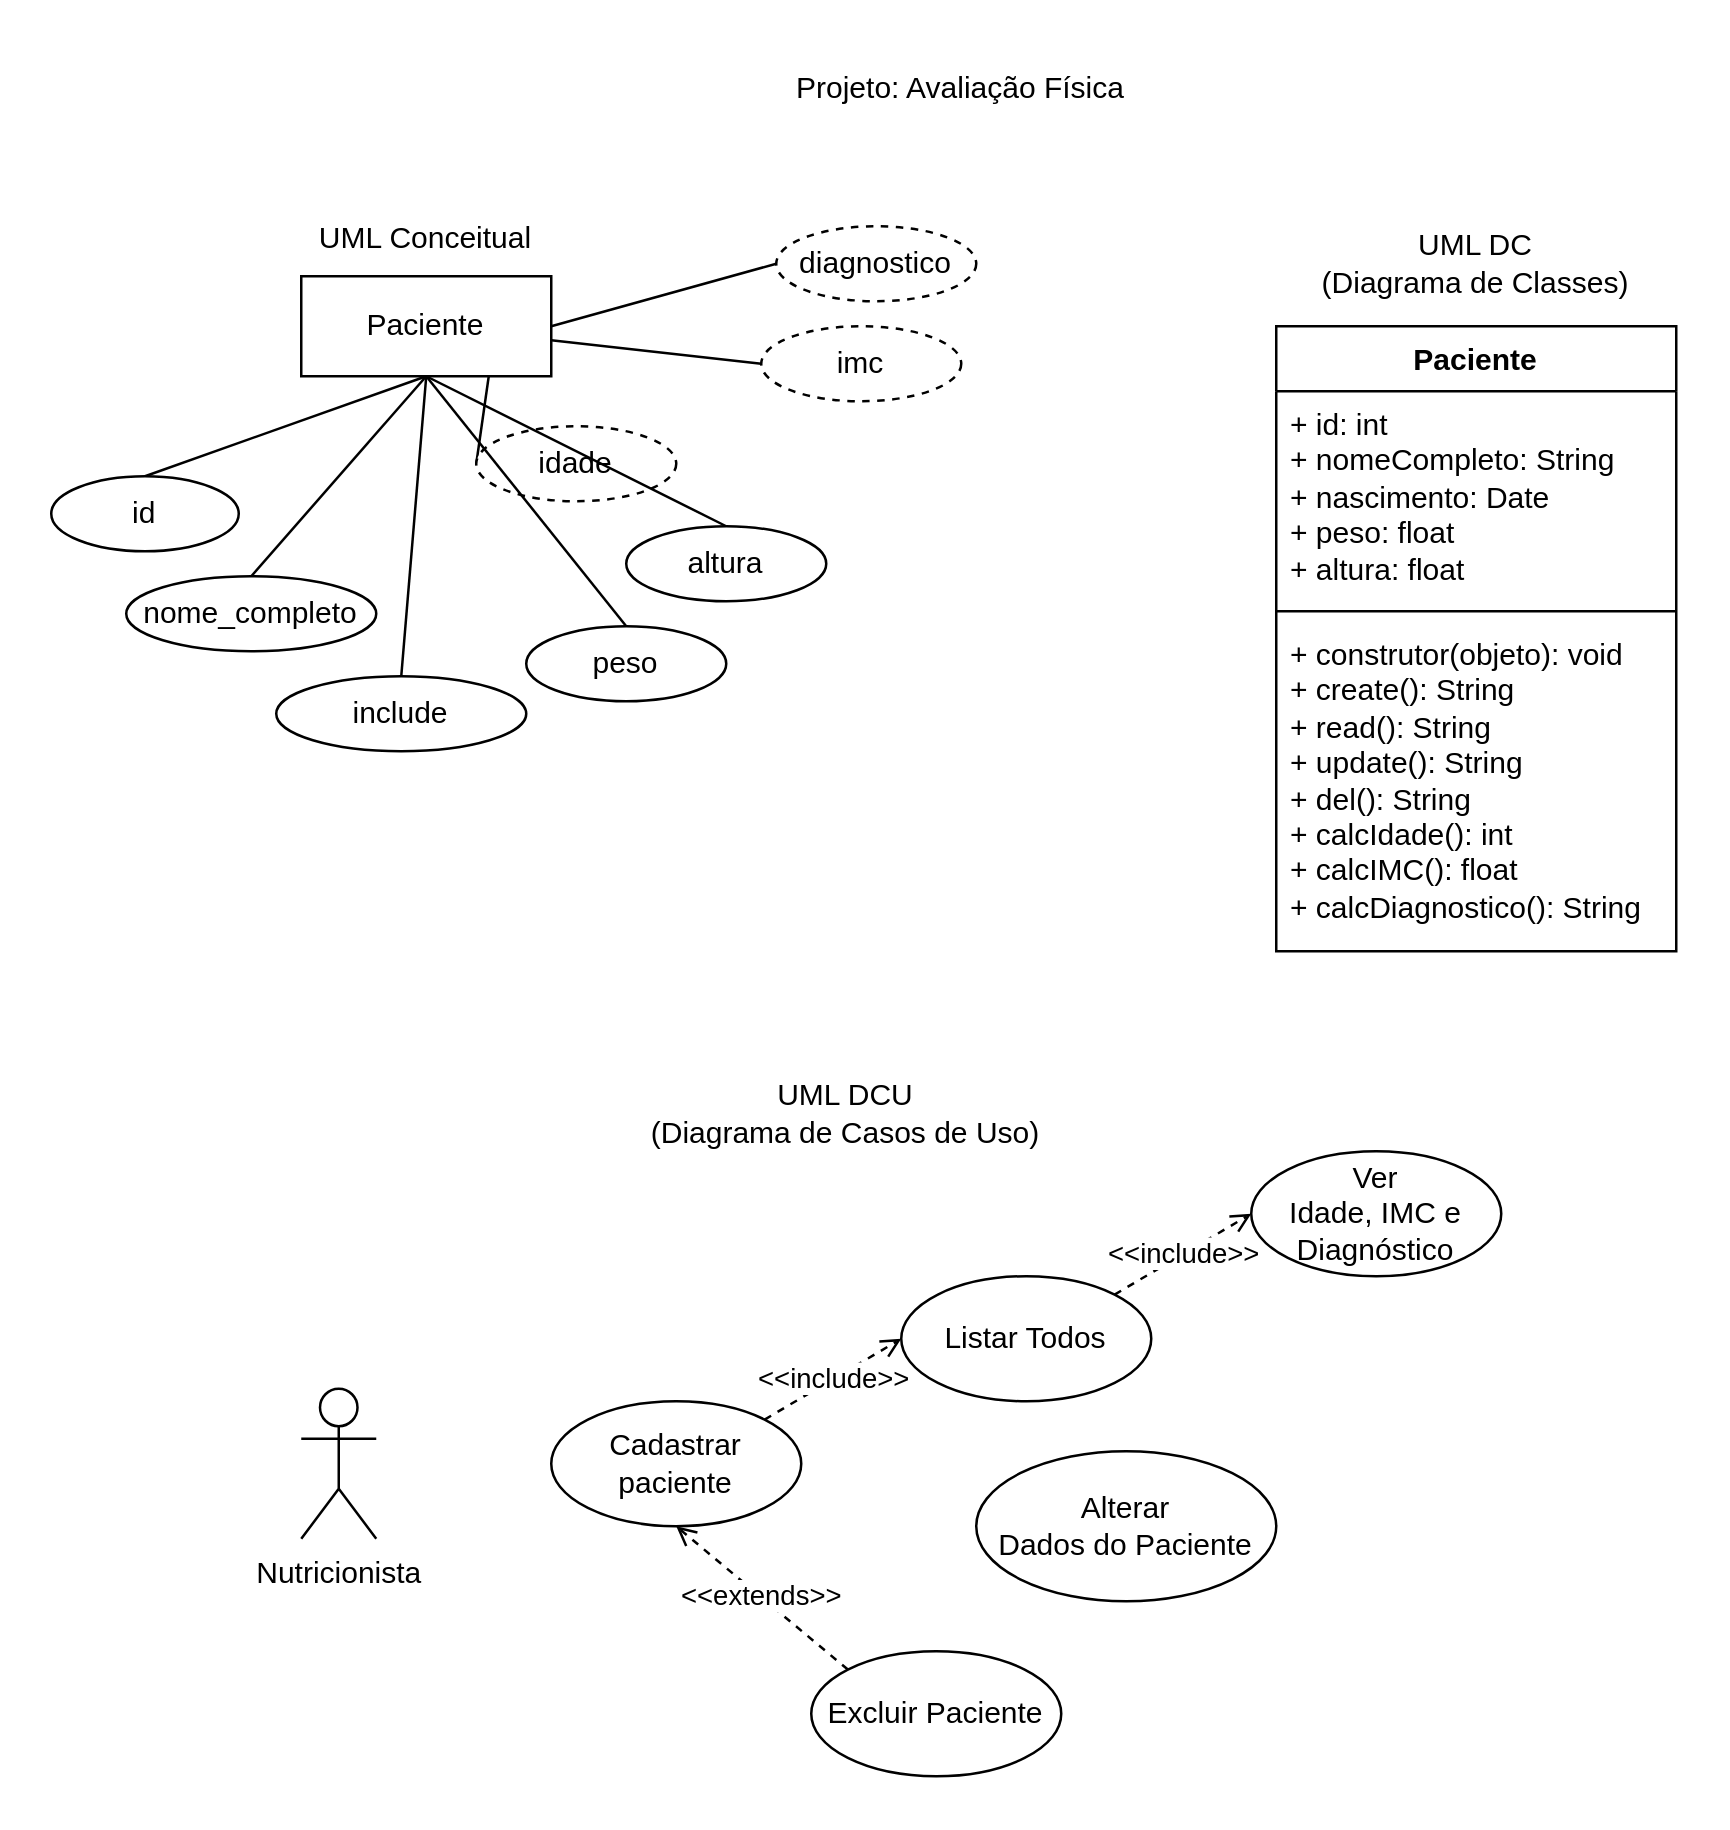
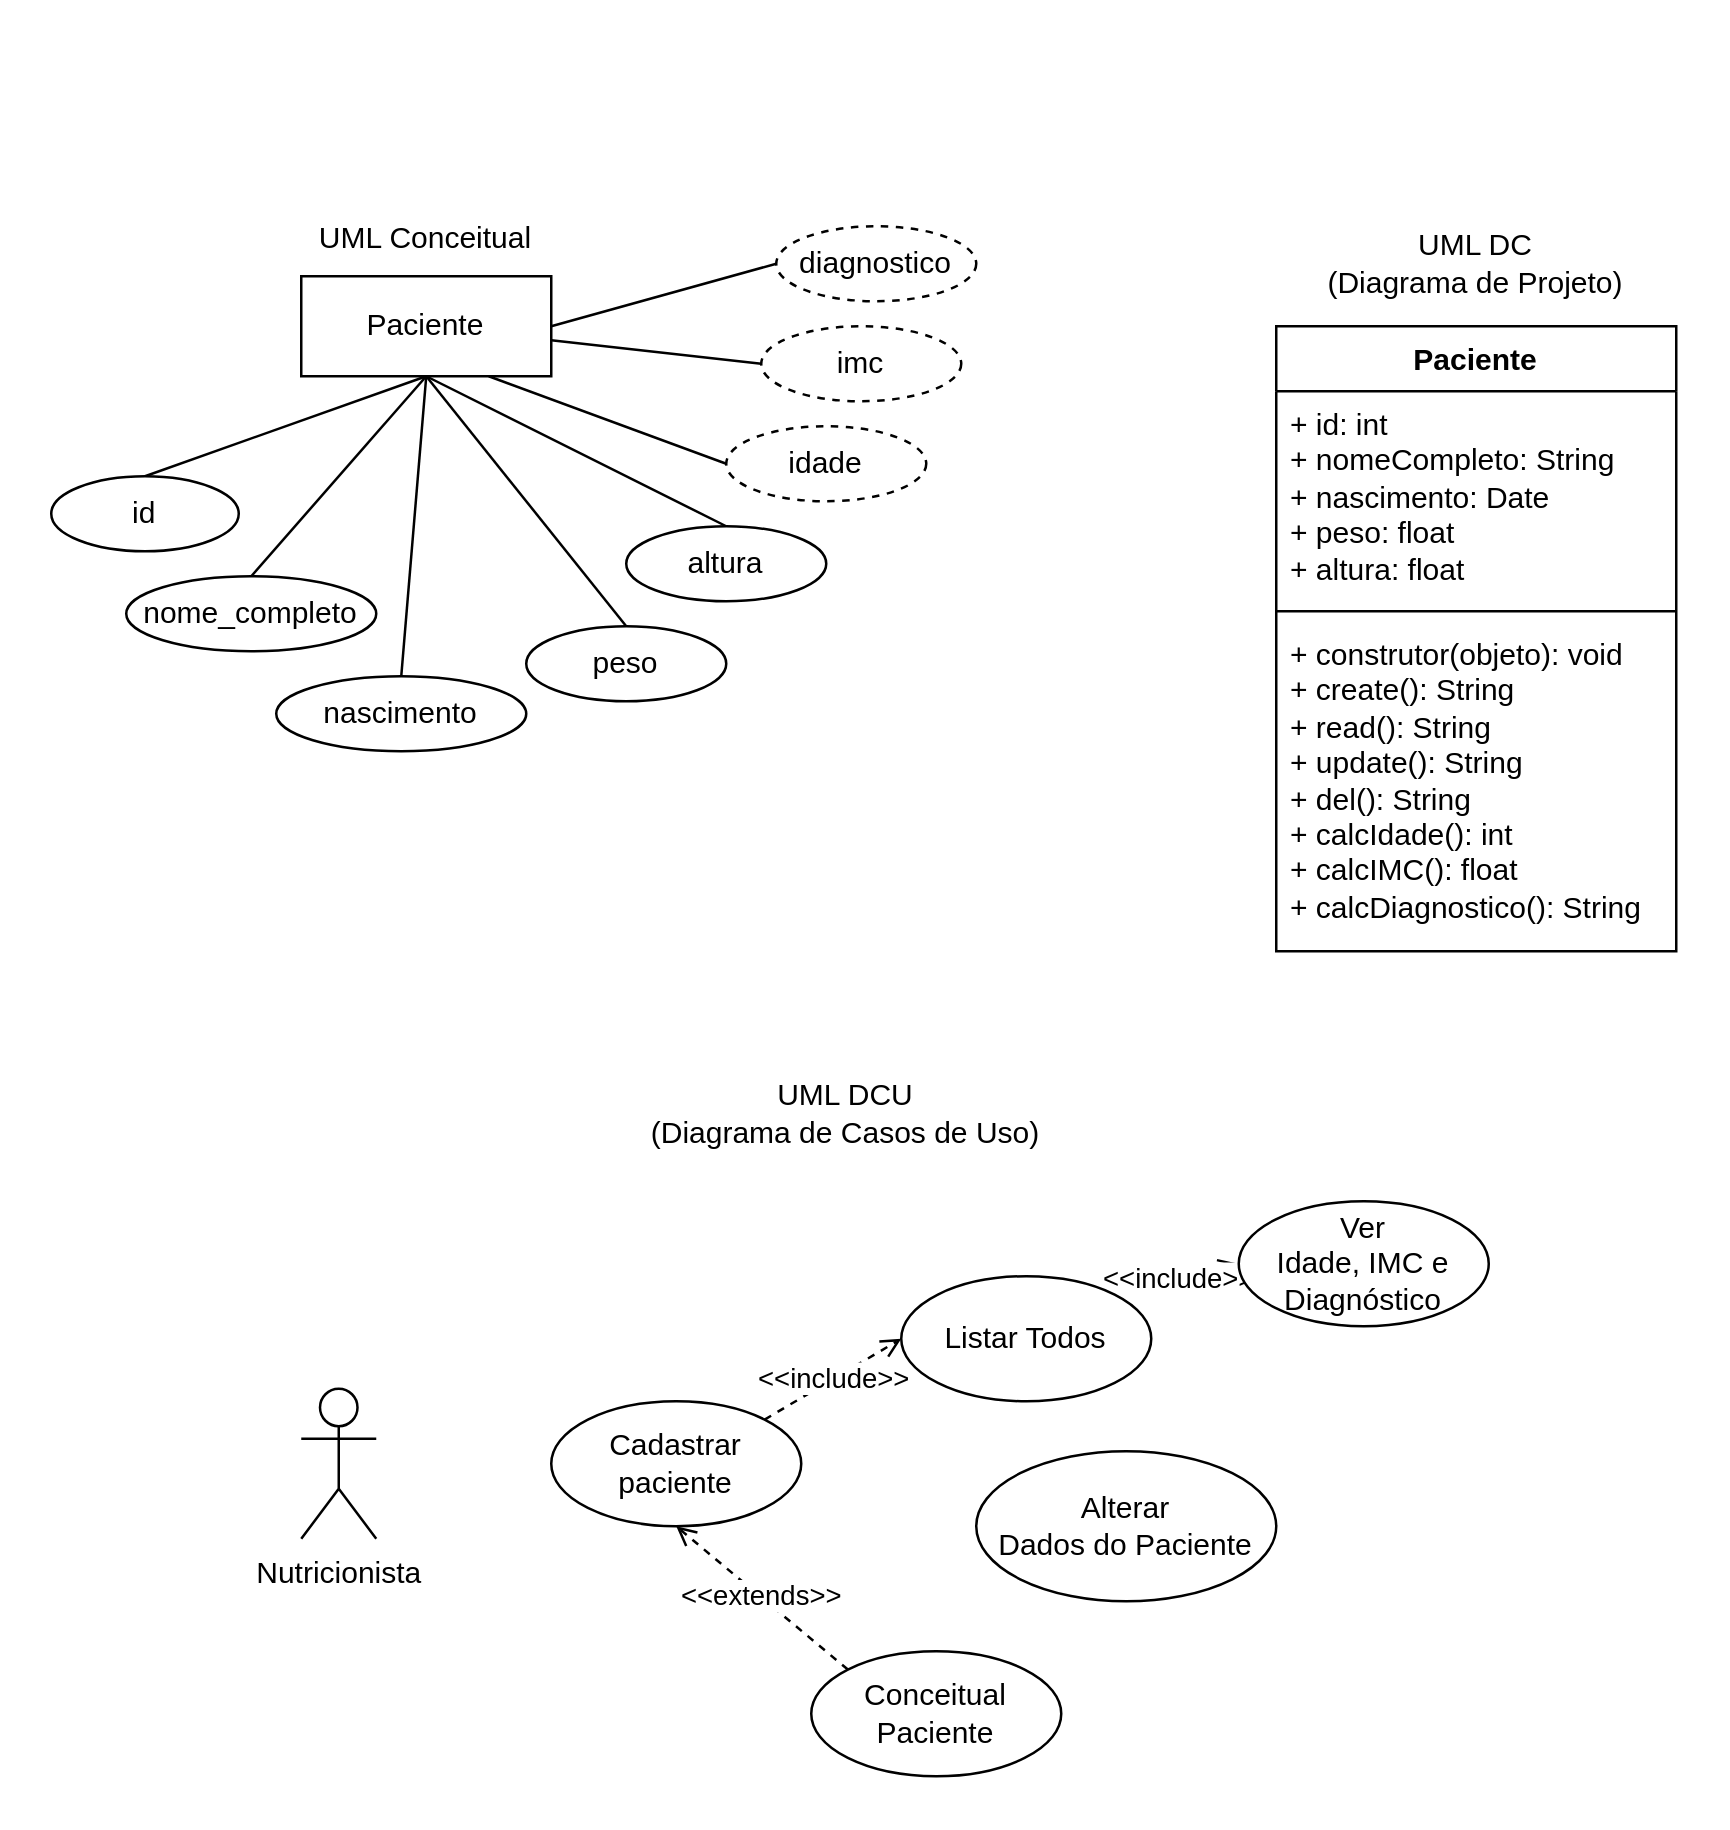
node "Projeto: Avaliação Física": removed
node "UML DC (Diagrama de Classes)": label "UML DC (Diagrama de Classes)" -> "UML DC (Diagrama de Projeto)"
node "idade": moved (576, 464) -> (826, 464)
node "include": label "include" -> "nascimento"
node "Ver Idade, IMC e Diagnóstico": moved (1376, 1214) -> (1364, 1264)
node "Excluir Paciente": label "Excluir Paciente" -> "Conceitual Paciente"
